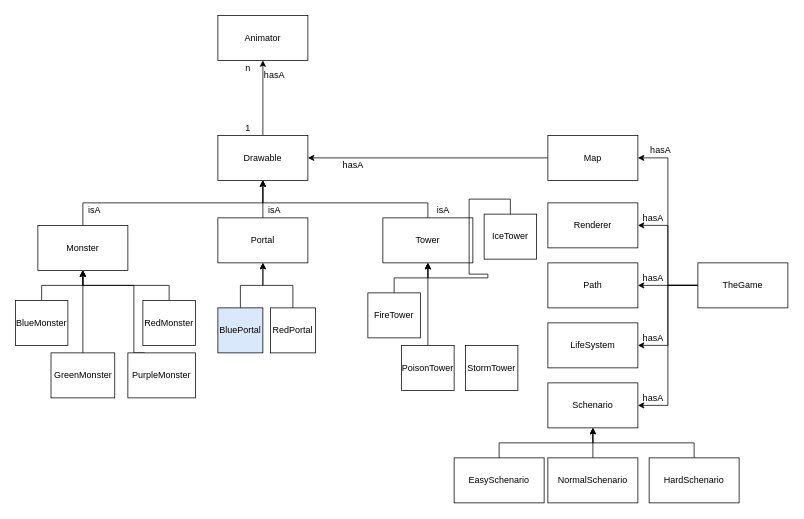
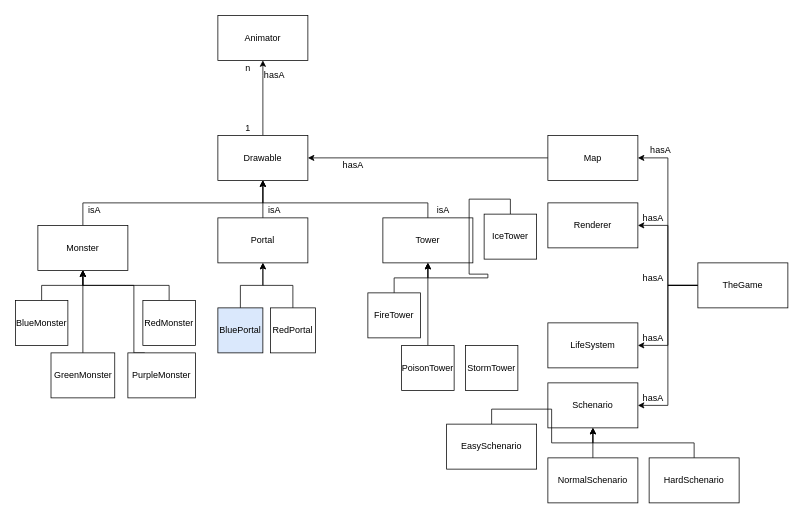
node "Path": removed
edge "TheGame" -> "Path": removed
node "EasySchenario": moved (499, 480) -> (492, 447)
